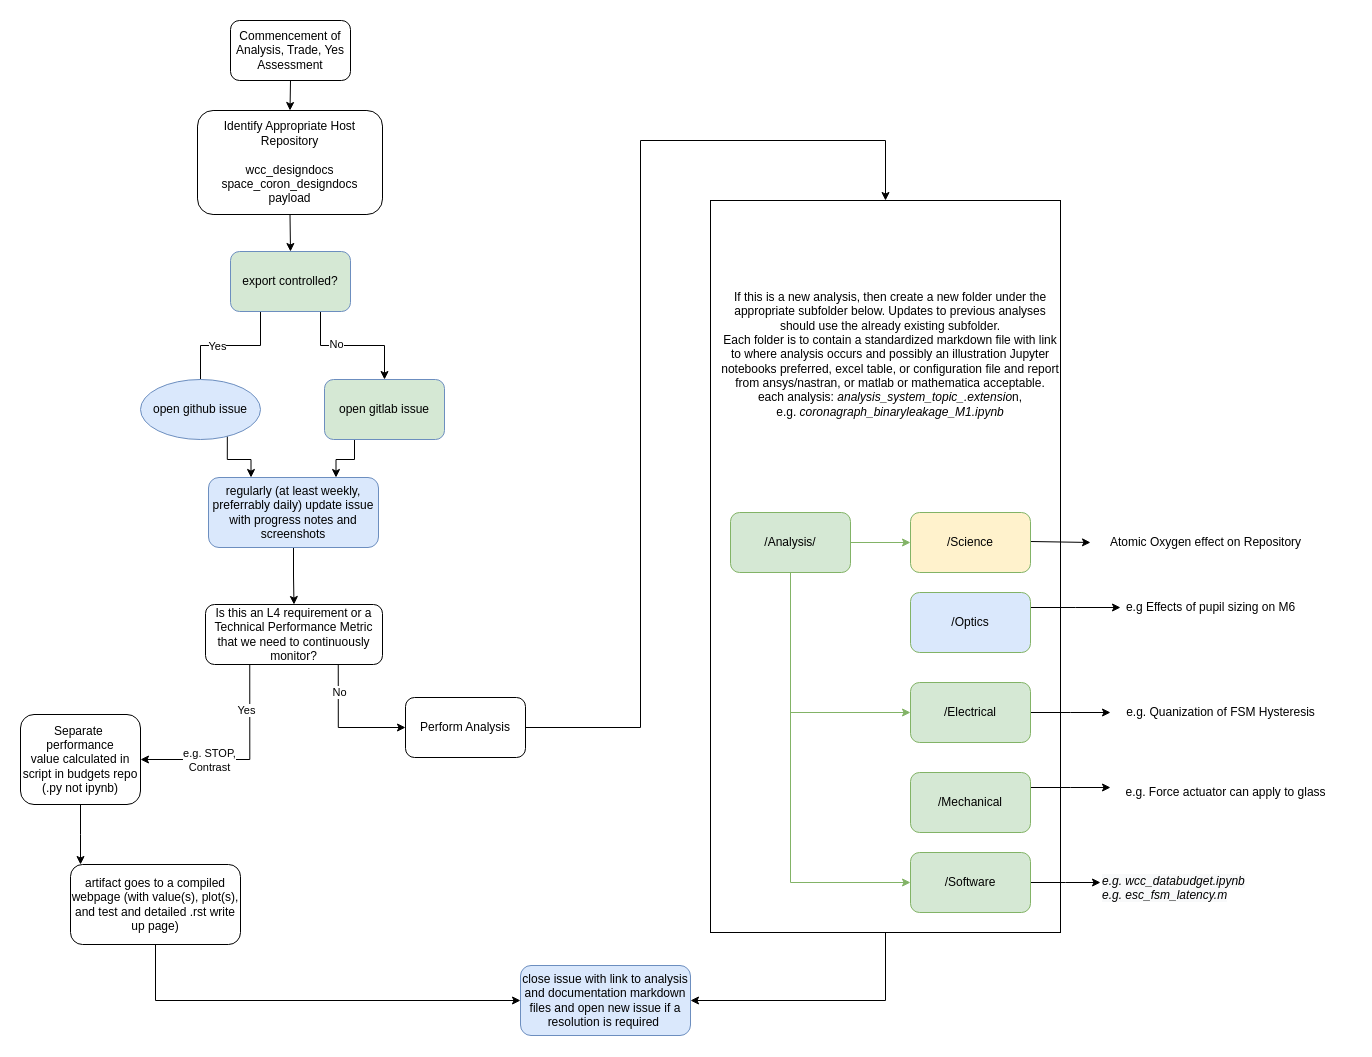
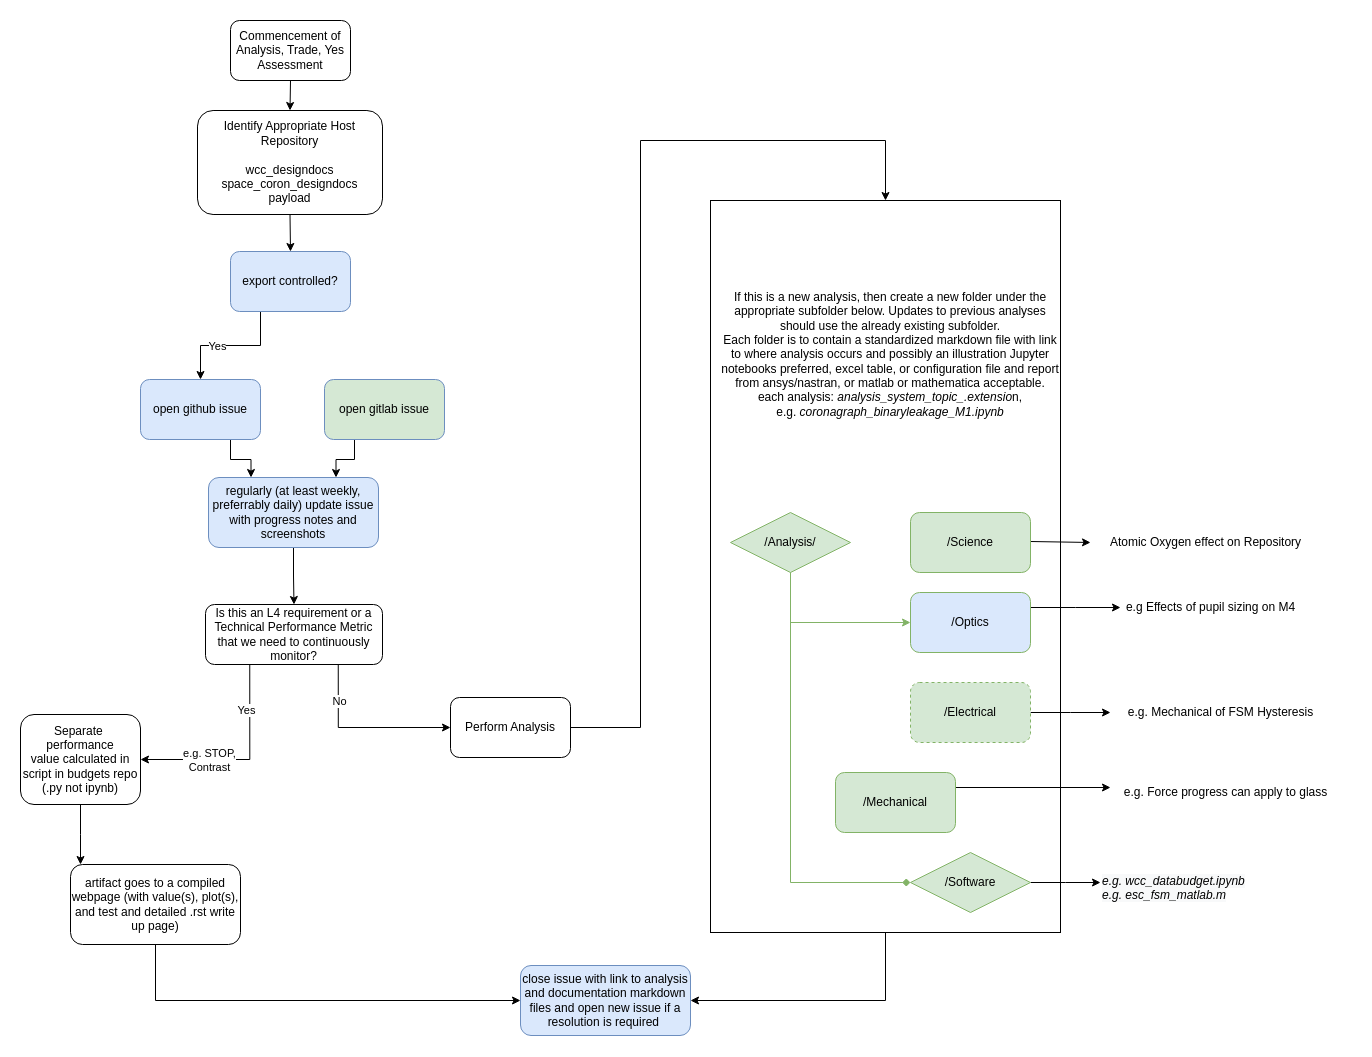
node "export controlled?": fillcolor #d5e8d4 -> #dae8fc
edge "export controlled?" -> "open gitlab issue": removed, label "No"
edge "export controlled?" -- "open github issue": arrowhead none -> classic
node "open github issue": shape ellipse -> rounded rectangle
node "/Analysis/": shape rounded rectangle -> diamond
edge "/Analysis/" -> "/Science": removed
node "/Science": fillcolor #fff2cc -> #d5e8d4
node "e.g Effects of pupil sizing on M6": label "e.g Effects of pupil sizing on M6" -> "e.g Effects of pupil sizing on M4"
edge "/Analysis/" -> "/Optics": added
edge "/Analysis/" -> "/Electrical": removed
node "/Electrical": style solid -> dashed
node "e.g. Quanization of FSM Hysteresis": label "e.g. Quanization of FSM Hysteresis" -> "e.g. Mechanical of FSM Hysteresis"
node "Perform Analysis": moved (466, 728) -> (511, 728)
node "e.g. Force actuator can apply to glass": label "e.g. Force actuator can apply to glass" -> "e.g. Force progress can apply to glass"
node "/Mechanical": moved (971, 803) -> (896, 803)
edge "/Analysis/" -> "/Software": arrowhead classic -> diamond
node "/Software": shape rounded rectangle -> diamond
node "e.g. wcc_databudget.ipynb e.g. esc_fsm_latency.m": label "e.g. wcc_databudget.ipynb e.g. esc_fsm_latency.m" -> "e.g. wcc_databudget.ipynb e.g. esc_fsm_matlab.m"
